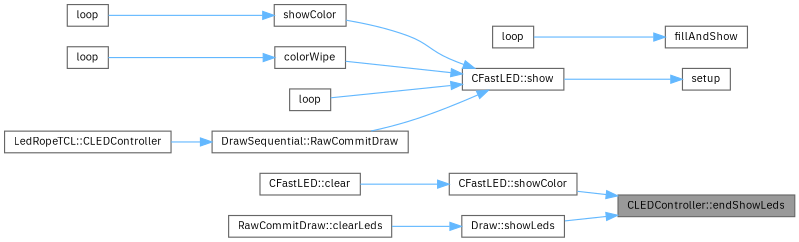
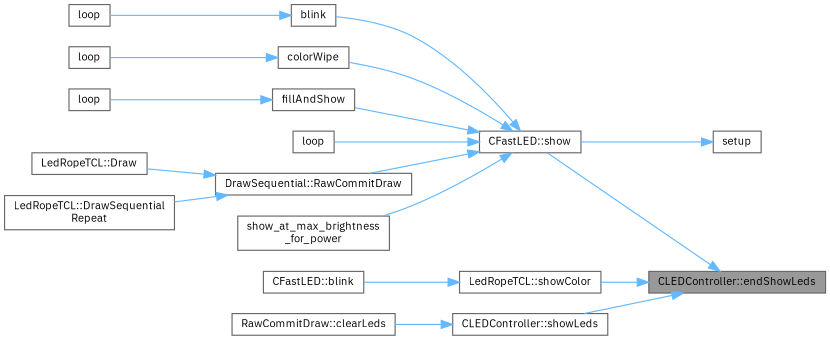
node "showColor": label "showColor" -> "blink"
edge "fillAndShow" -> "CFastLED::show": added
node "LedRopeTCL::CLEDController": label "LedRopeTCL::CLEDController" -> "LedRopeTCL::Draw"
node "CFastLED::clear": label "CFastLED::clear" -> "CFastLED::blink"
node "CFastLED::showColor": label "CFastLED::showColor" -> "LedRopeTCL::showColor"
edge "CFastLED::show" -> "CLEDController::endShowLeds": added
node "LedRopeTCL::DrawSequential Repeat": added
node "Draw::showLeds": label "Draw::showLeds" -> "CLEDController::showLeds"
node "show_at_max_brightness _for_power": added
